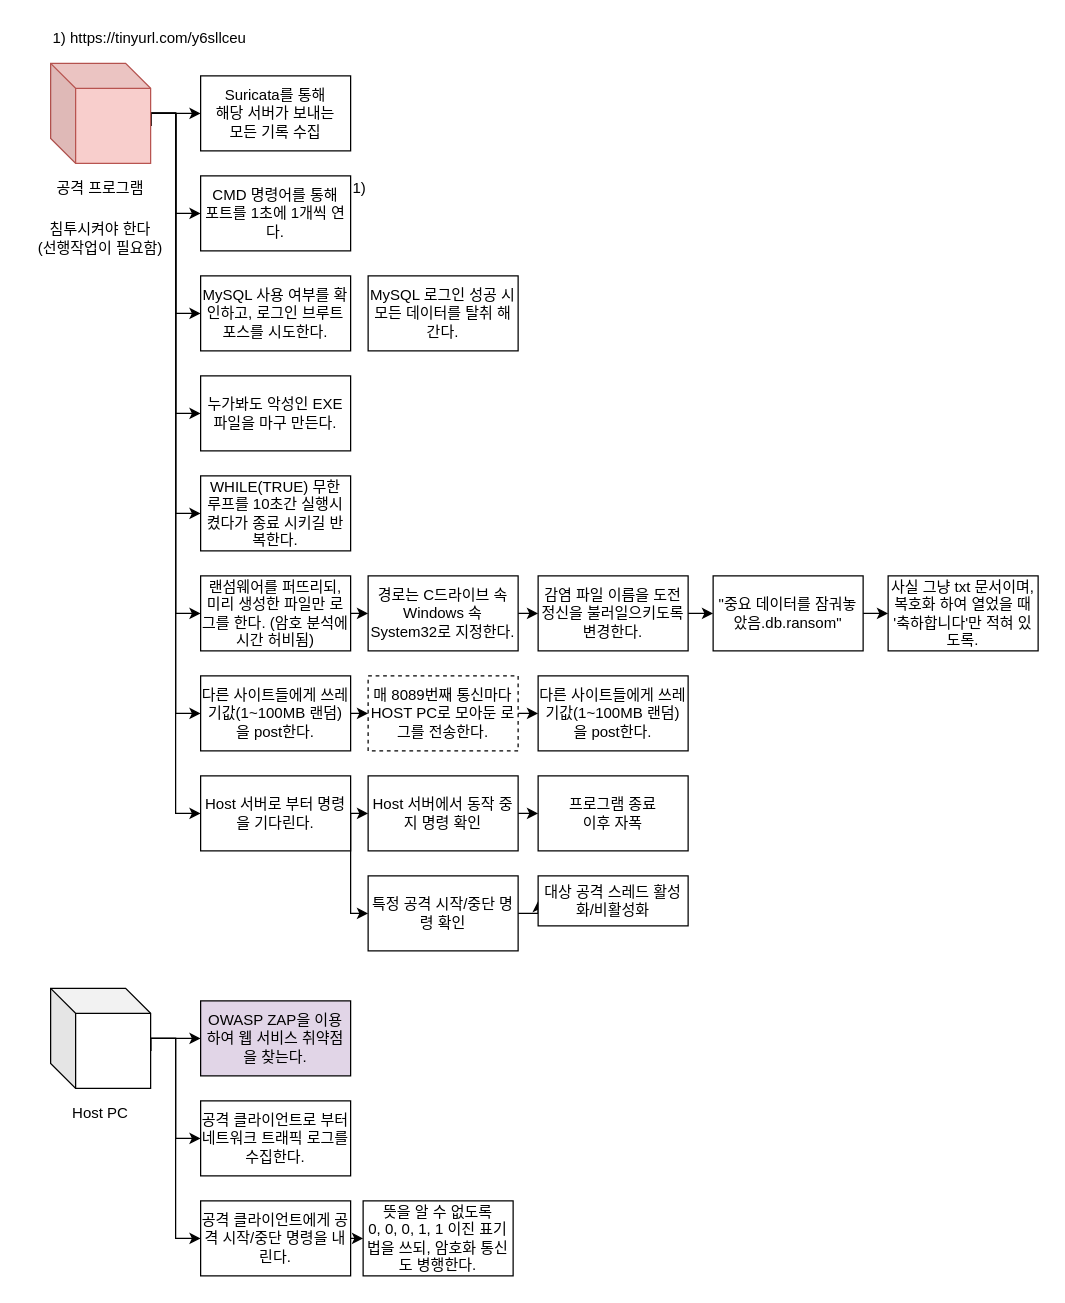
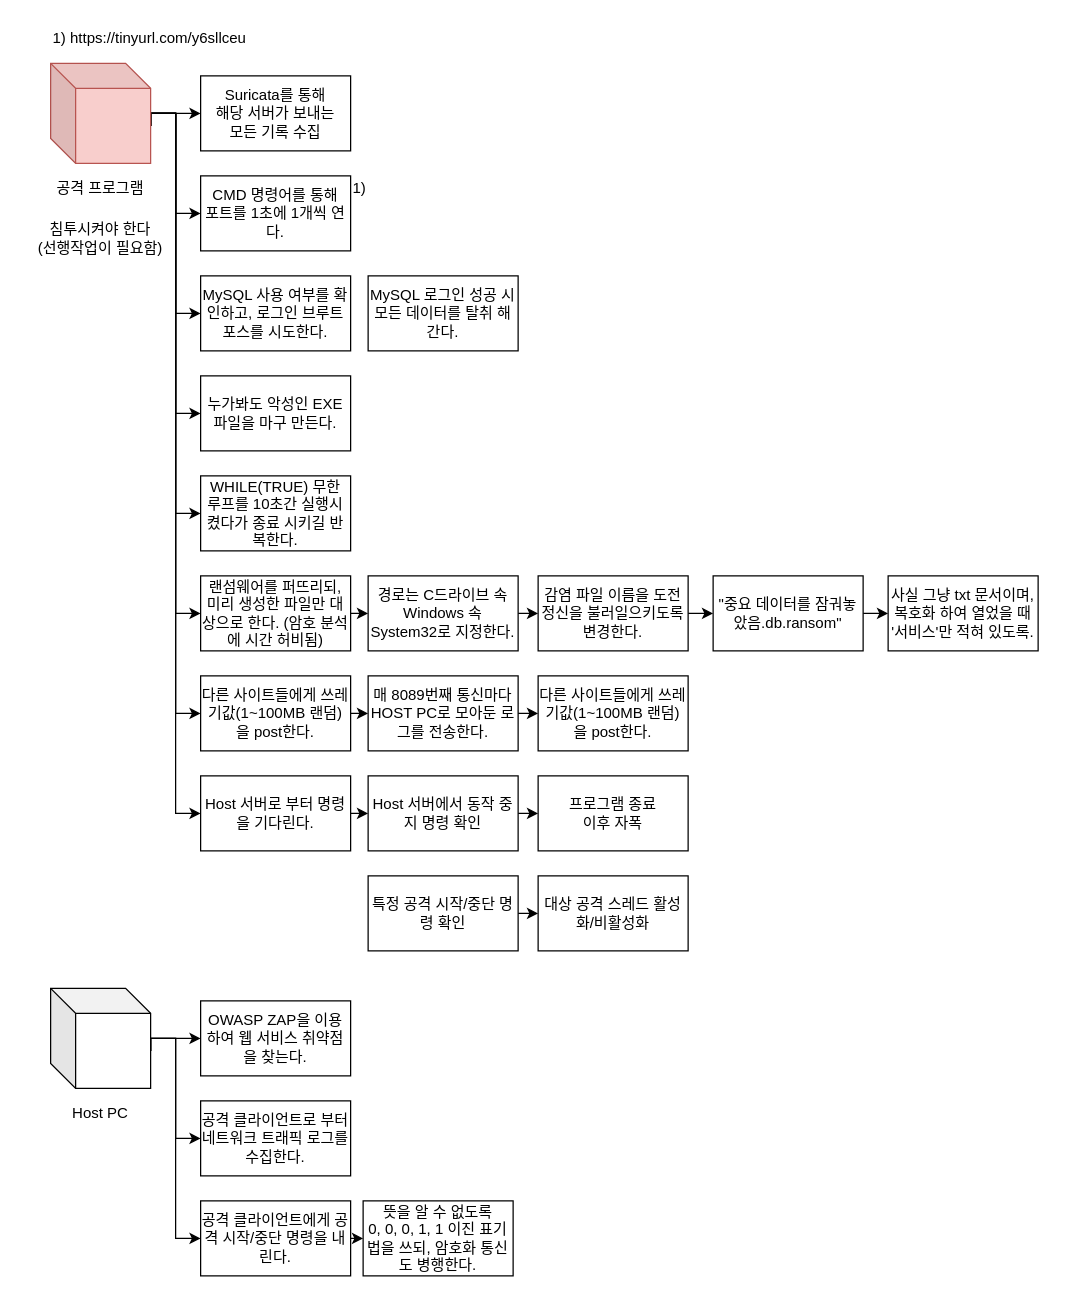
node "랜섬웨어를 퍼뜨리되, 미리 생성한 파일만 로그를 한다. (암호 분석에 시간 허비됨)": label "랜섬웨어를 퍼뜨리되, 미리 생성한 파일만 로그를 한다. (암호 분석에 시간 허비됨)" -> "랜섬웨어를 퍼뜨리되, 미리 생성한 파일만 대상으로 한다. (암호 분석에 시간 허비됨)"
node "사실 그냥 txt 문서이며, 복호화 하여 열었을 때 '축하합니다'만 적혀 있도록.": label "사실 그냥 txt 문서이며, 복호화 하여 열었을 때 '축하합니다'만 적혀 있도록." -> "사실 그냥 txt 문서이며, 복호화 하여 열었을 때 '서비스'만 적혀 있도록."
node "매 8089번째 통신마다 HOST PC로 모아둔 로그를 전송한다.": style dashed -> solid
edge "Host 서버로 부터 명령을 기다린다." -> "특정 공격 시작/중단 명령 확인": removed
node "대상 공격 스레드 활성화/비활성화": size 150x50 -> 150x75
node "OWASP ZAP을 이용하여 웹 서비스 취약점을 찾는다.": fillcolor #e1d5e7 -> #ffffff
